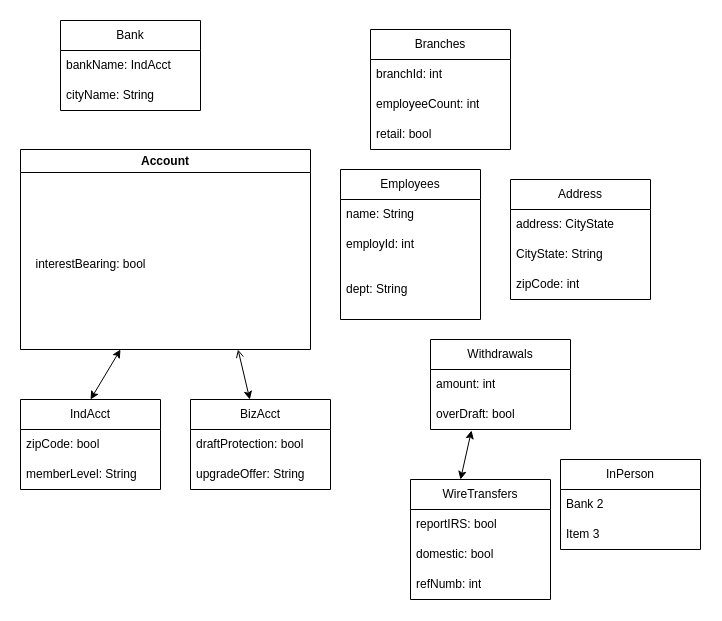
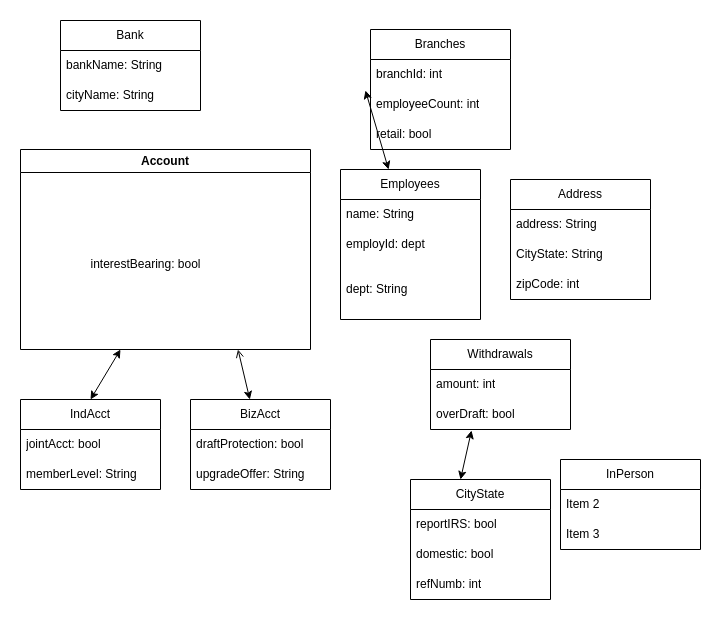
node "bankName: IndAcct": label "bankName: IndAcct" -> "bankName: String"
edge "employeeCount: int" -- "Employees": added
node "address: CityState": label "address: CityState" -> "address: String"
node "employId: int": label "employId: int" -> "employId: dept"
node "interestBearing: bool": moved (91, 265) -> (146, 265)
node "zipCode: bool": label "zipCode: bool" -> "jointAcct: bool"
node "WireTransfers": label "WireTransfers" -> "CityState"
node "Bank 2": label "Bank 2" -> "Item 2"
